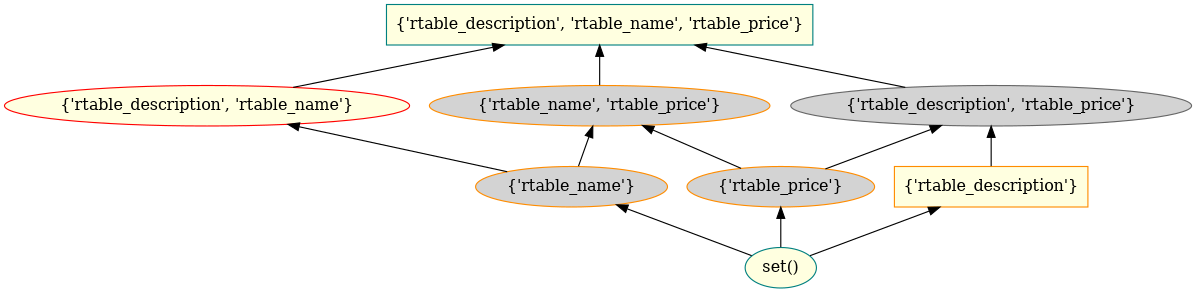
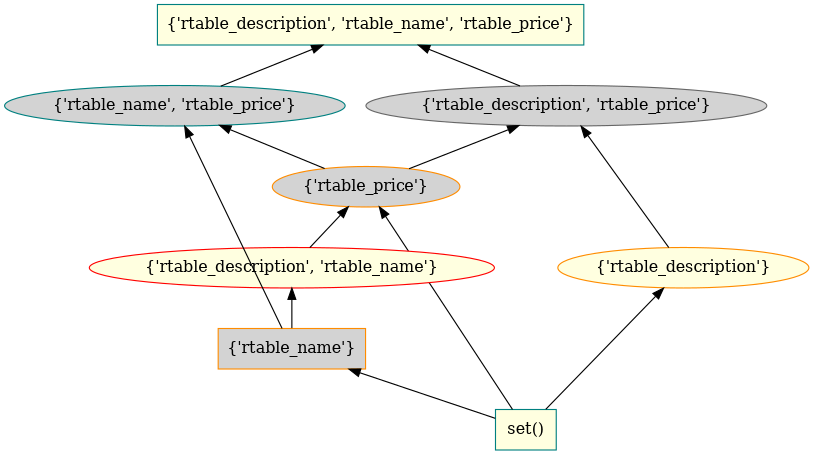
edge "{'rtable_description', 'rtable_name'}" -> "{'rtable_description', 'rtable_name', 'rtable_price'}": now "{'rtable_description', 'rtable_name'}" -> "{'rtable_price'}"
node "{'rtable_name', 'rtable_price'}": color darkorange -> teal
node "{'rtable_name'}": shape ellipse -> box
node "{'rtable_description'}": shape box -> ellipse
node "set()": shape ellipse -> box
